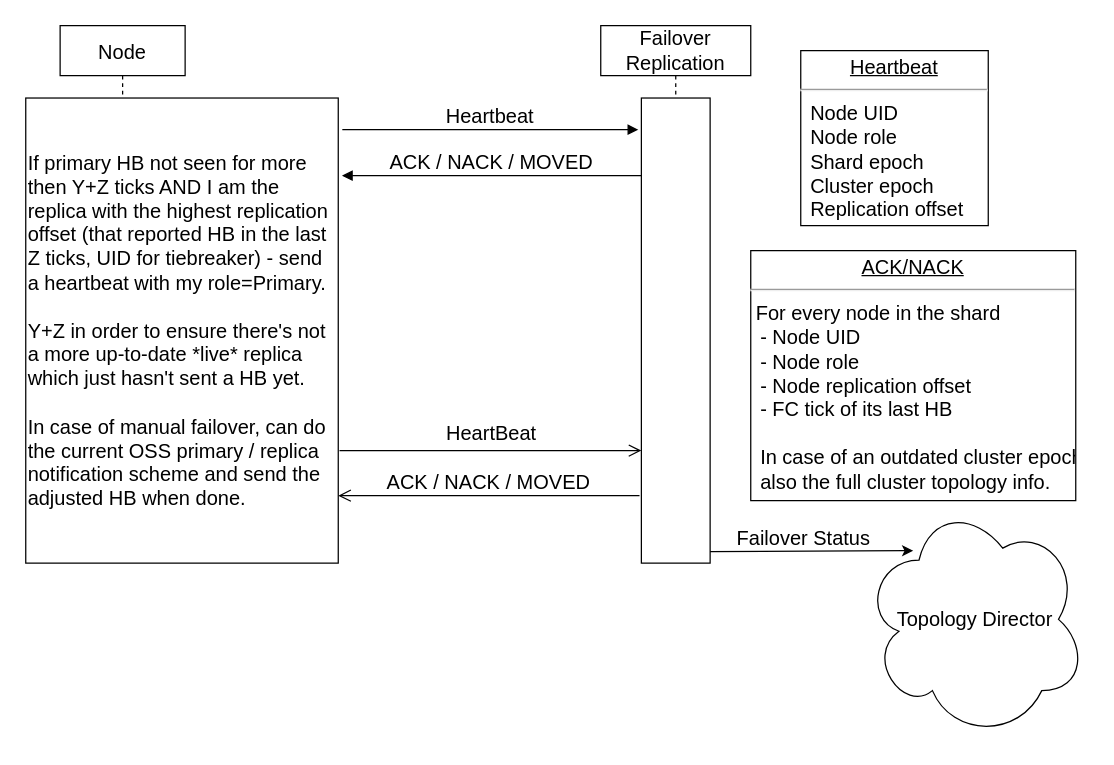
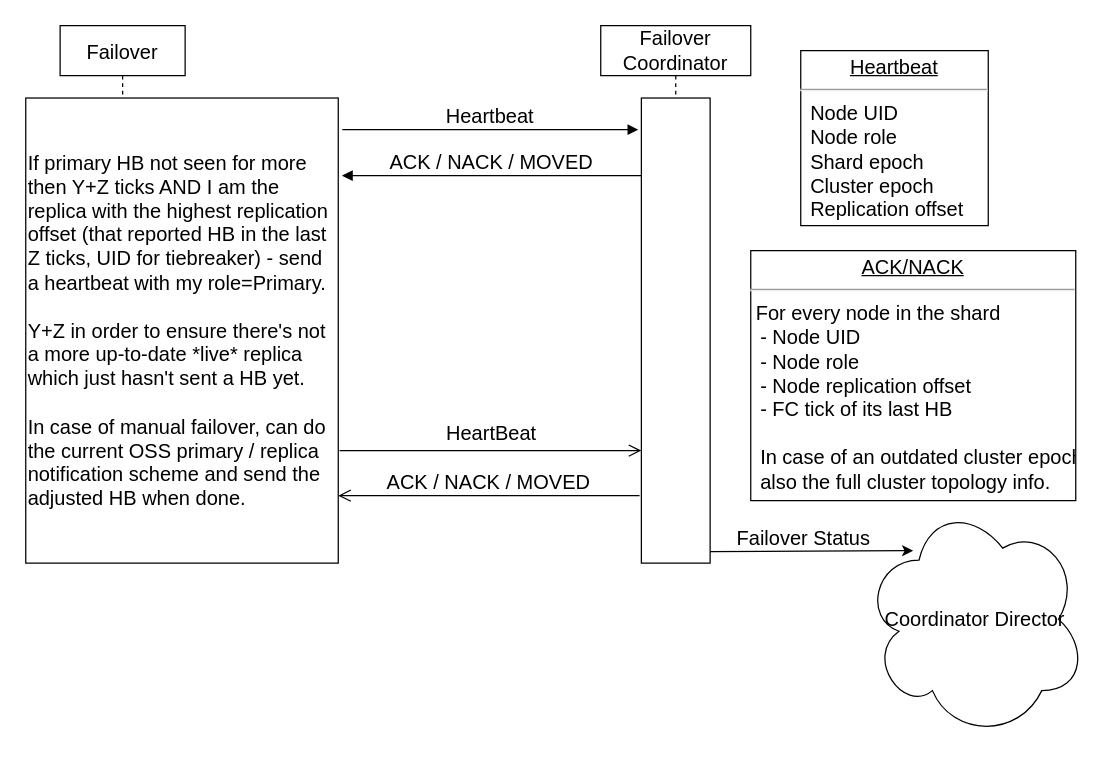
node "Failover Replication": label "Failover Replication" -> "Failover Coordinator"
node "Node": label "Node" -> "Failover"
node "Topology Director": label "Topology Director" -> "Coordinator Director"
